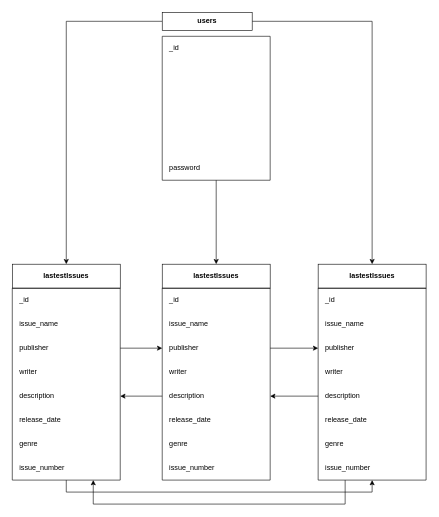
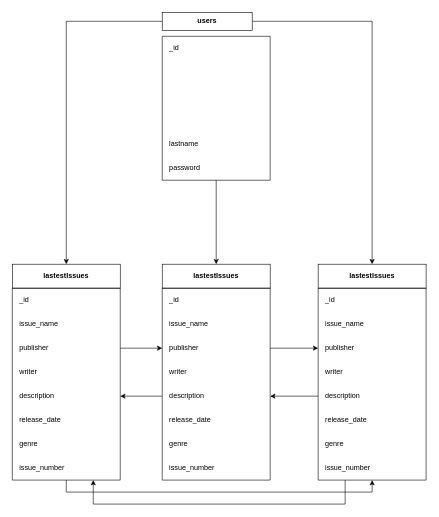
node "lastname": added
